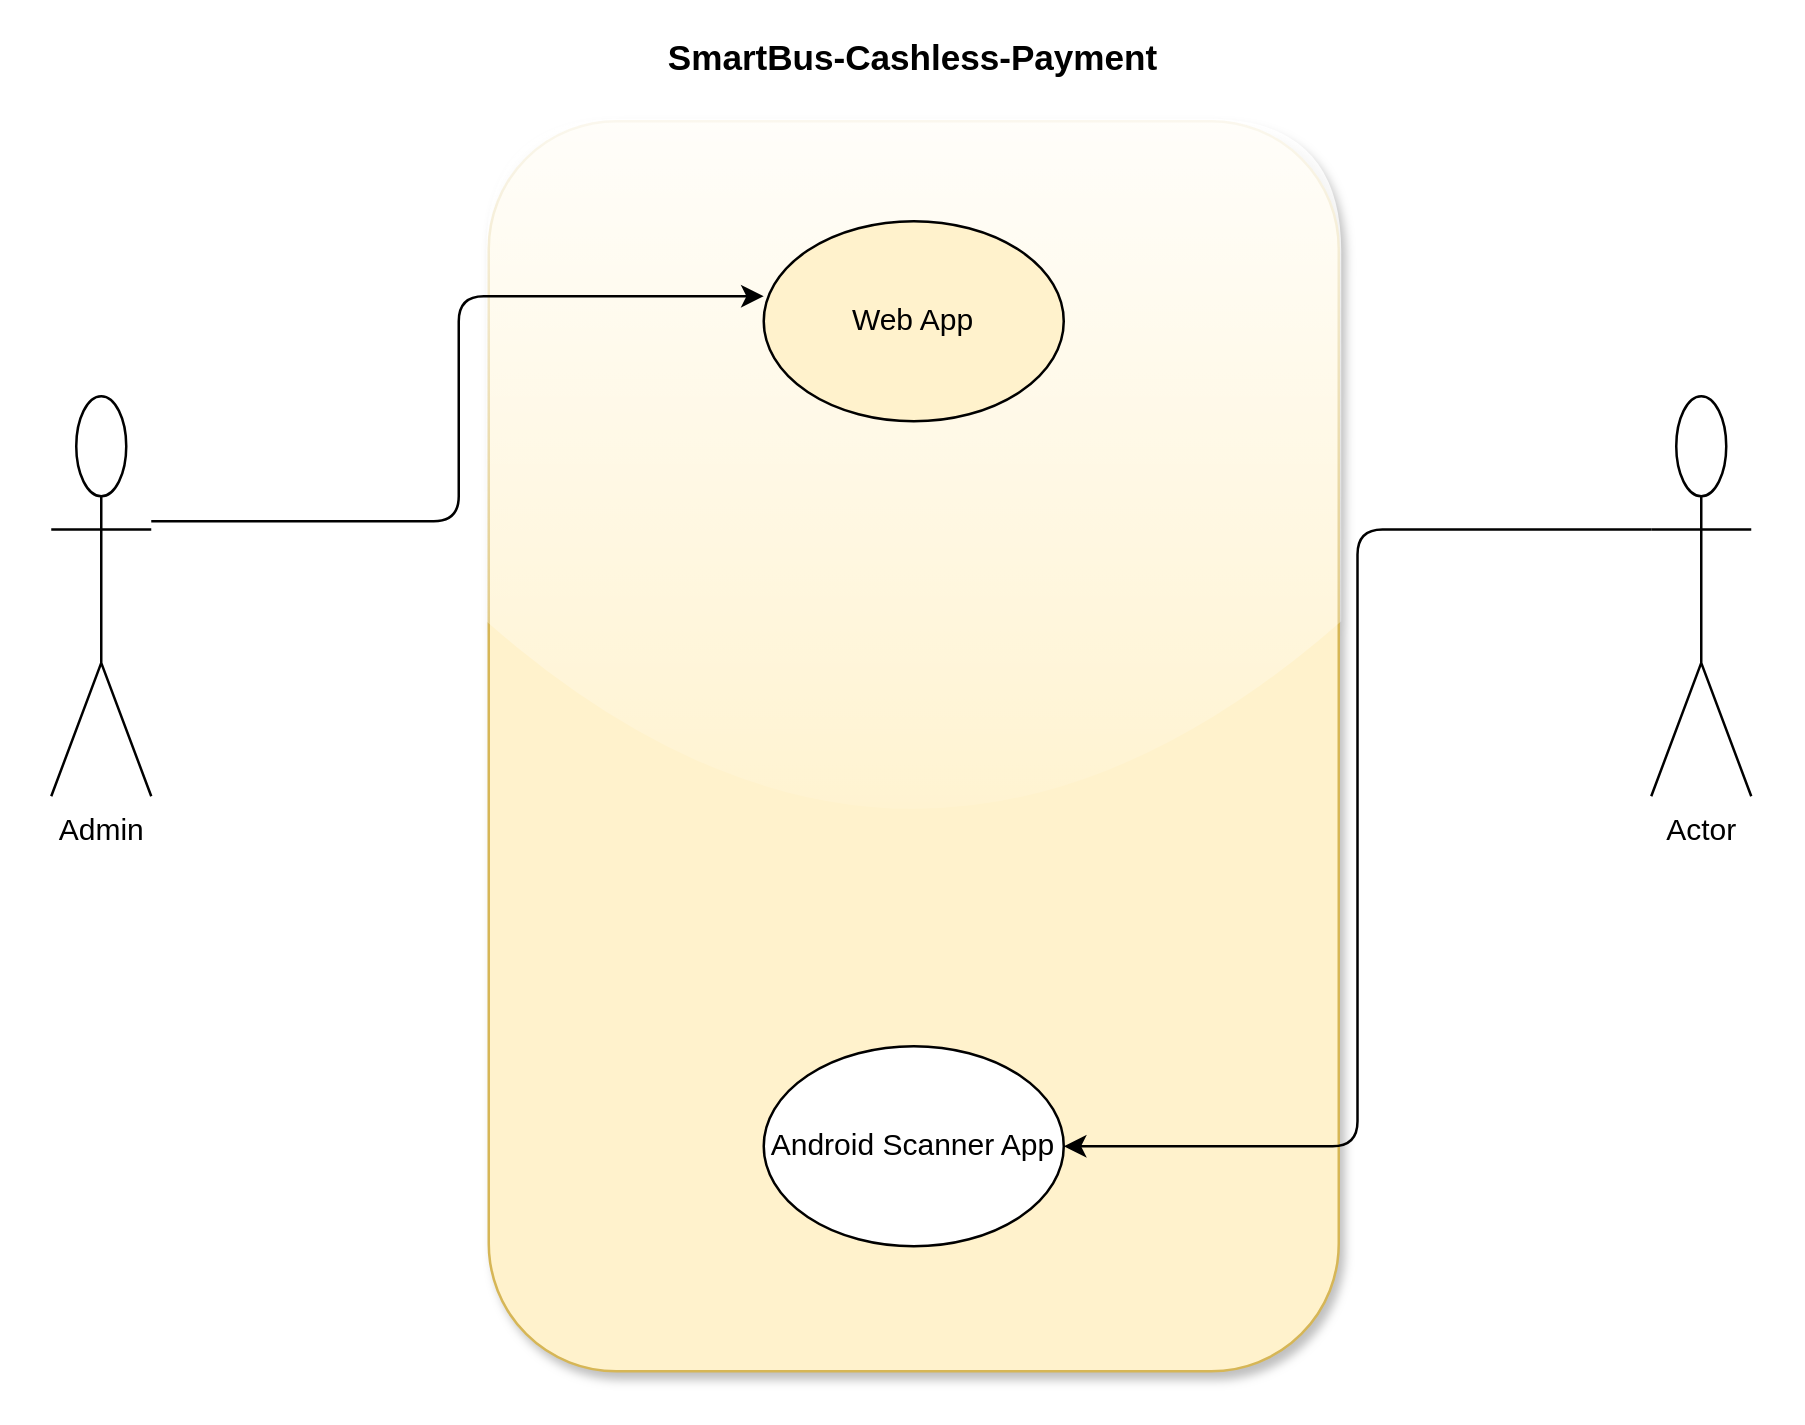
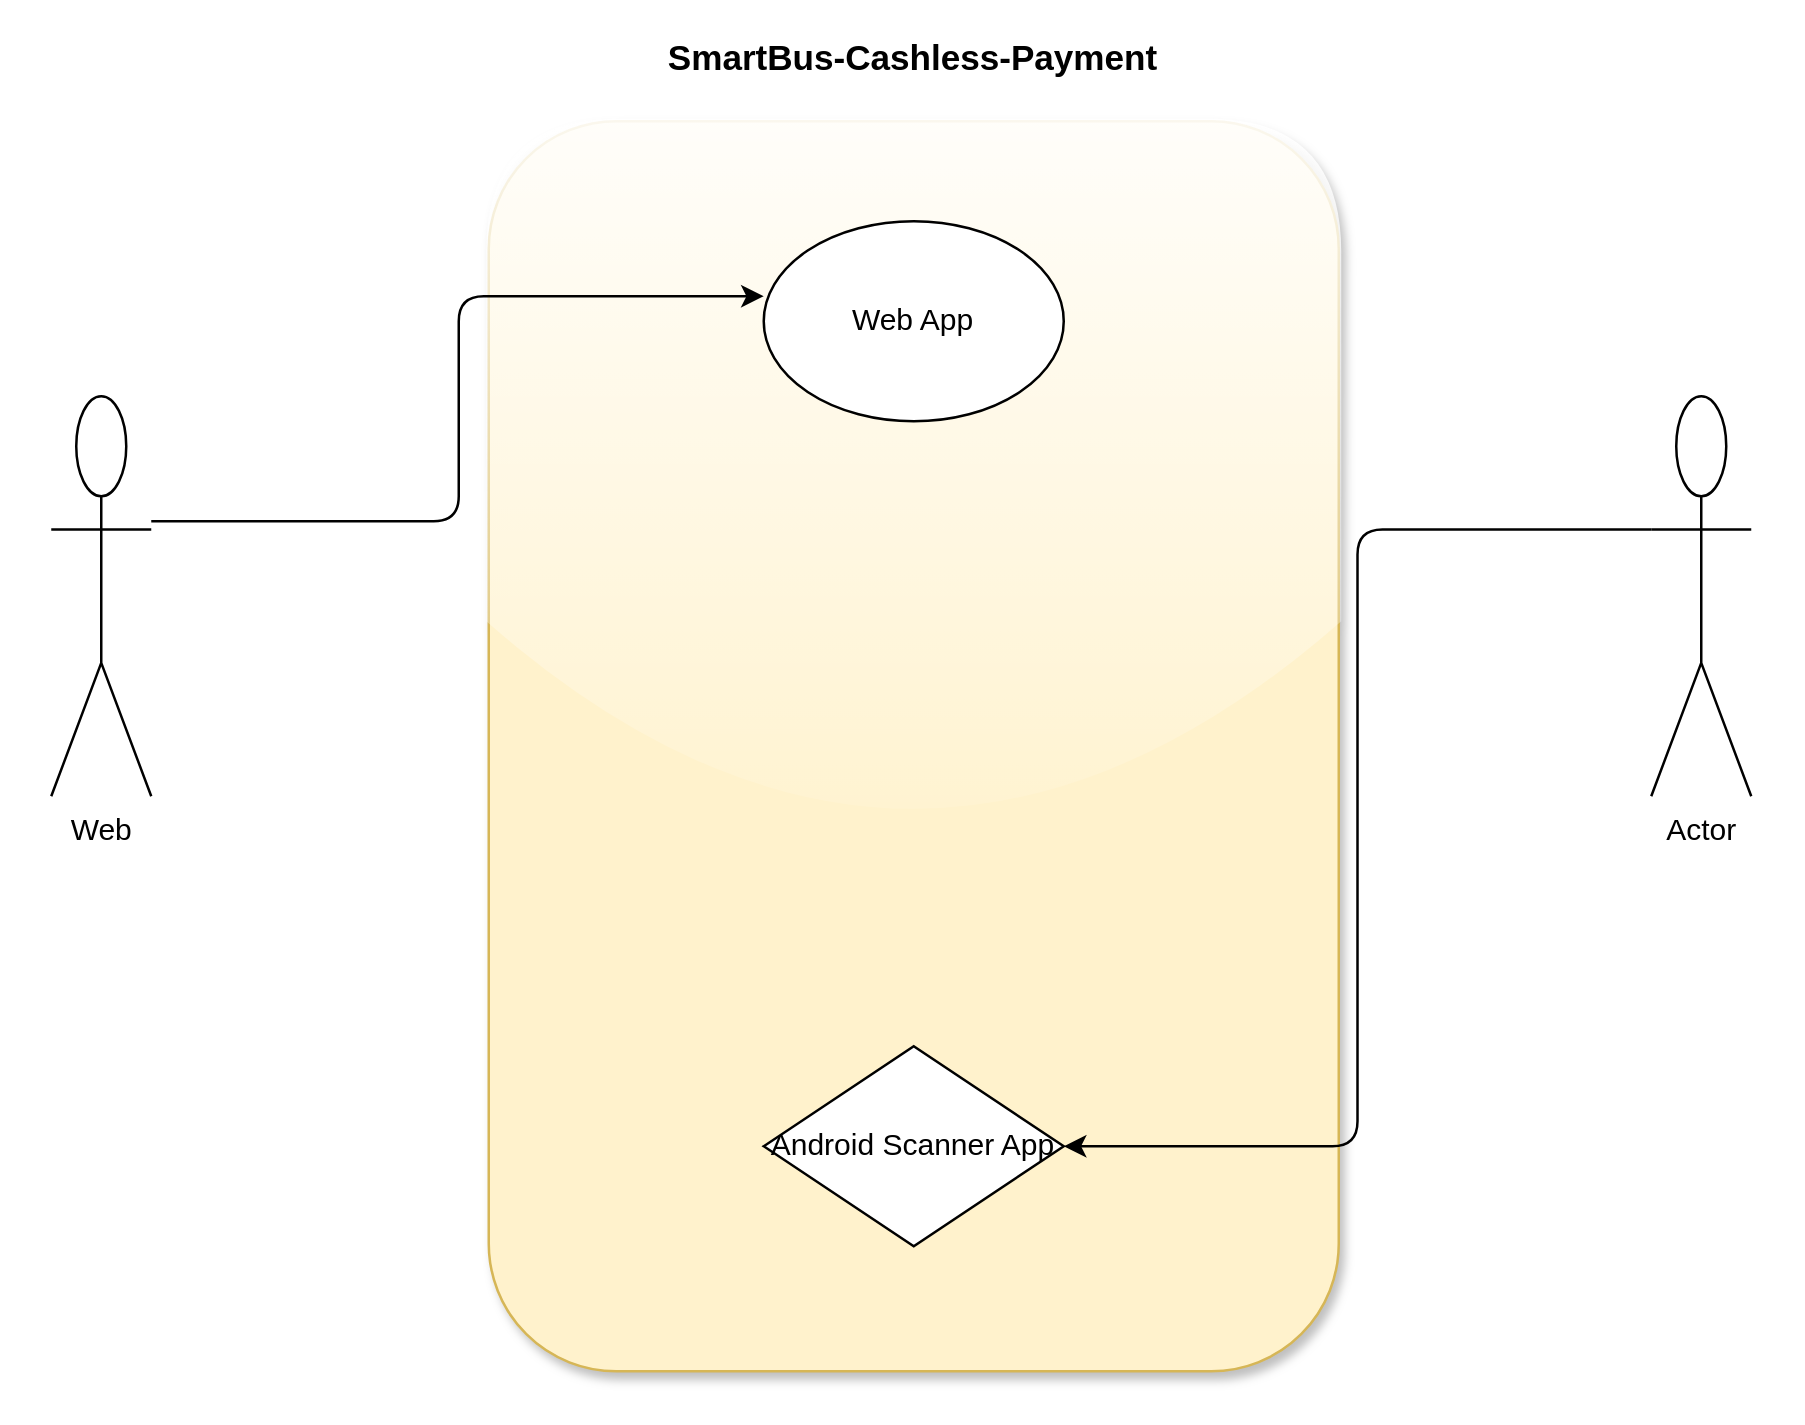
node "Web App": fillcolor #fff2cc -> #ffffff
node "Admin": label "Admin" -> "Web"
node "Android Scanner App": shape ellipse -> diamond
